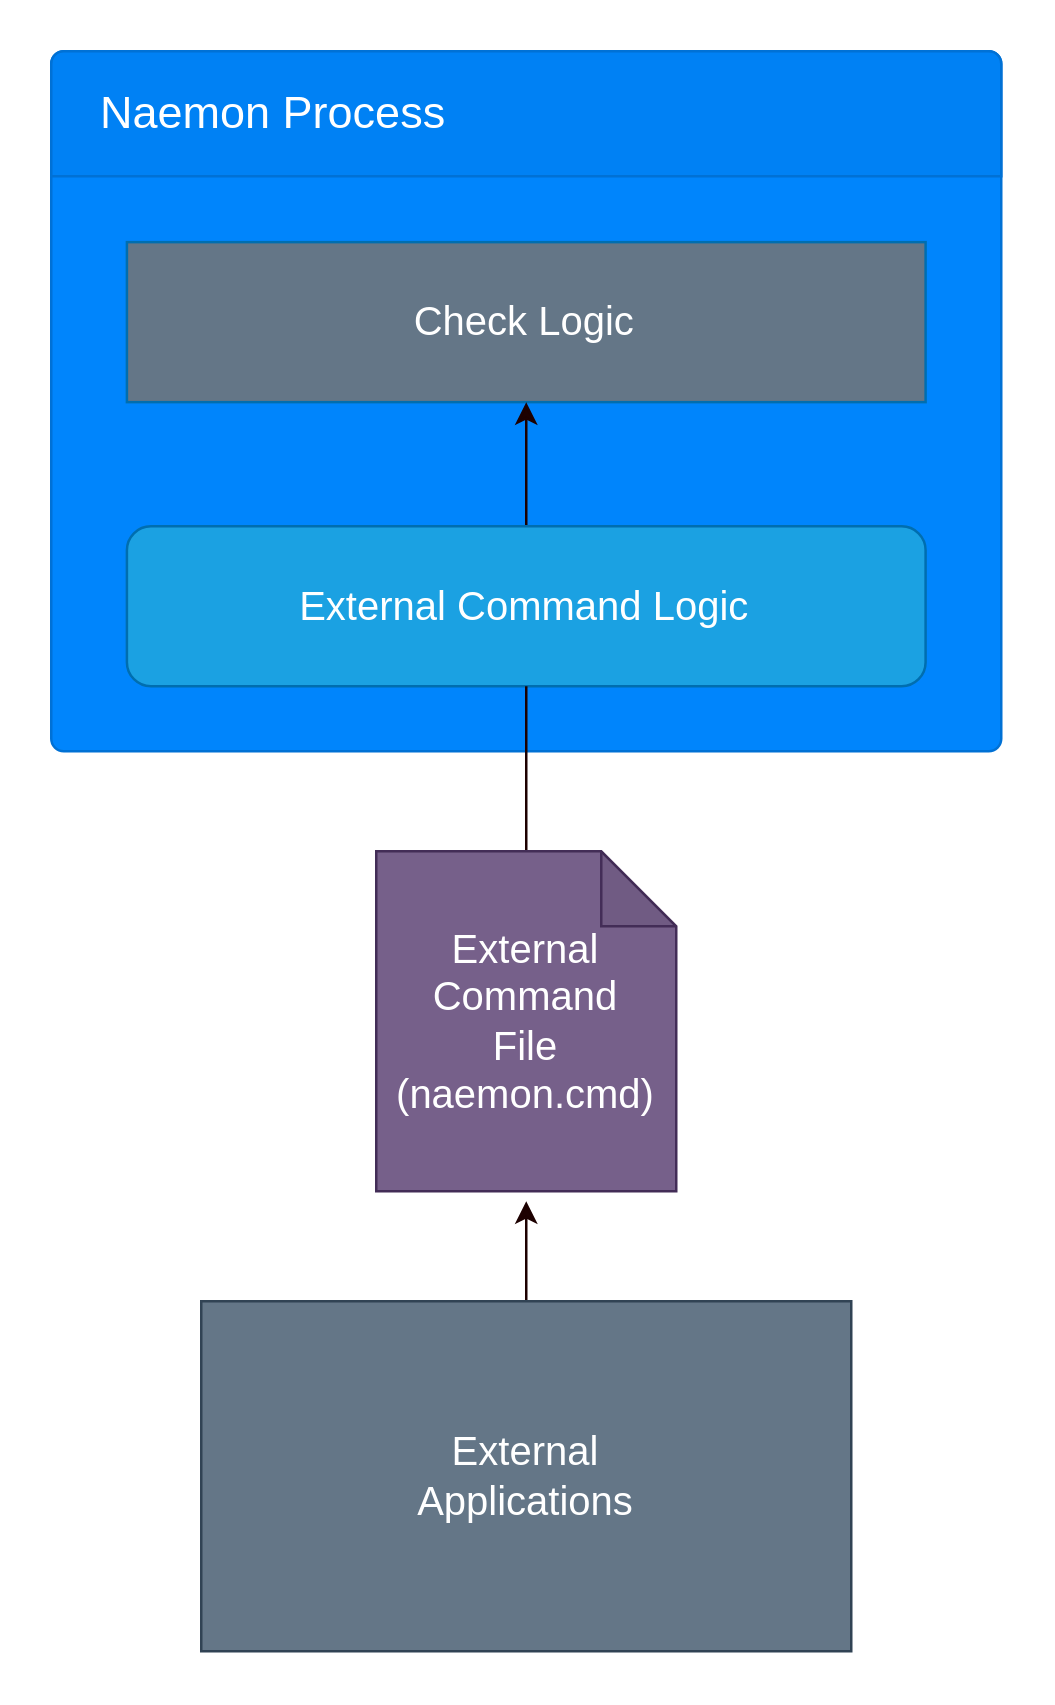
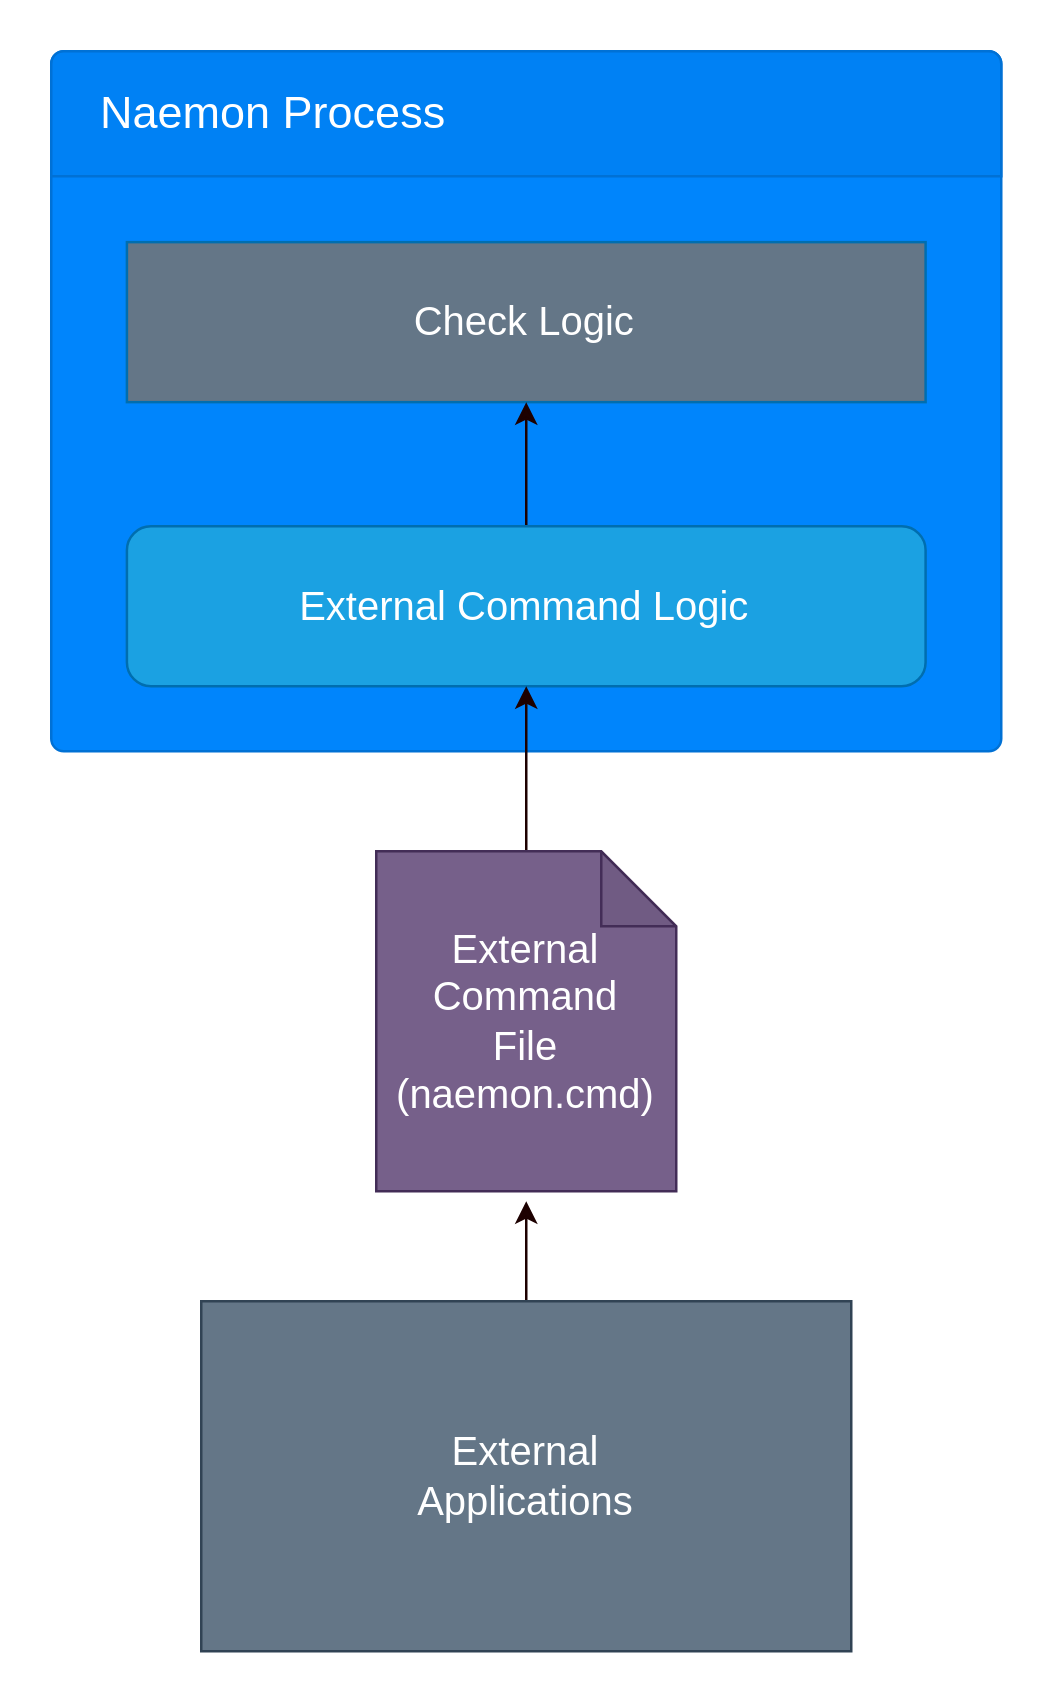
edge "External Command Logic" -- "External Command File (naemon.cmd)": arrowhead none -> classic
